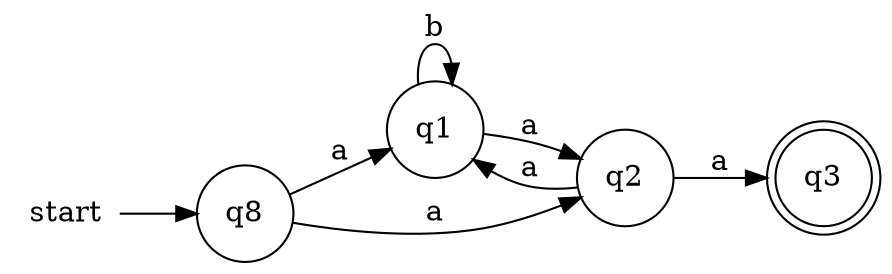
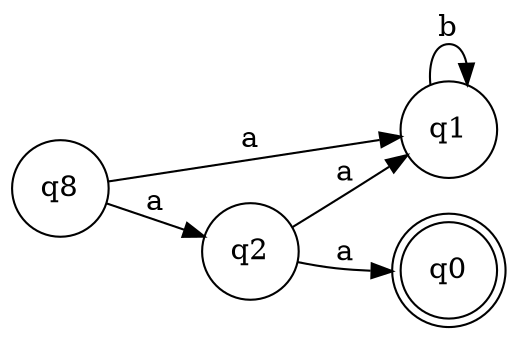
edge "q1" -> "q2": removed, label "a"
node "q3": label "q3" -> "q0"
node "start": removed
